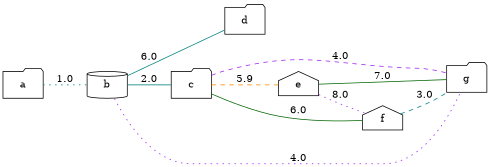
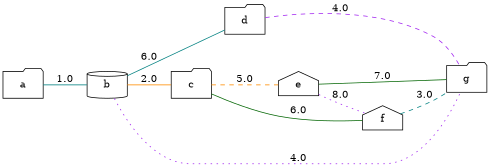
edge "g" -- "c": now "g" -- "d"
edge "c" -- "e": label "5.9" -> "5.0"
edge "a" -- "b": style dotted -> solid
edge "b" -- "c": color teal -> darkorange
